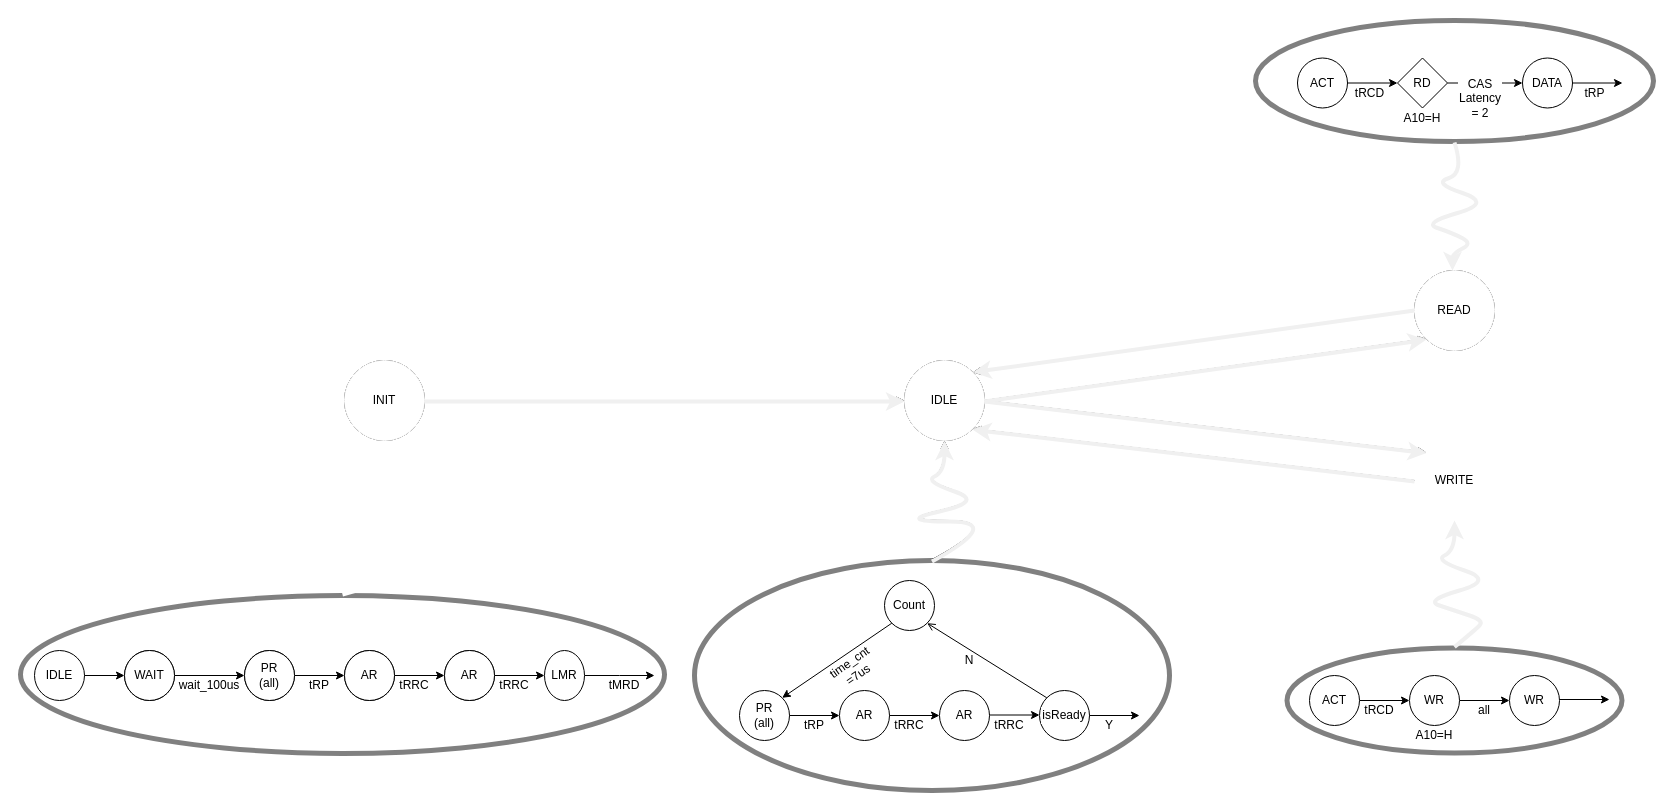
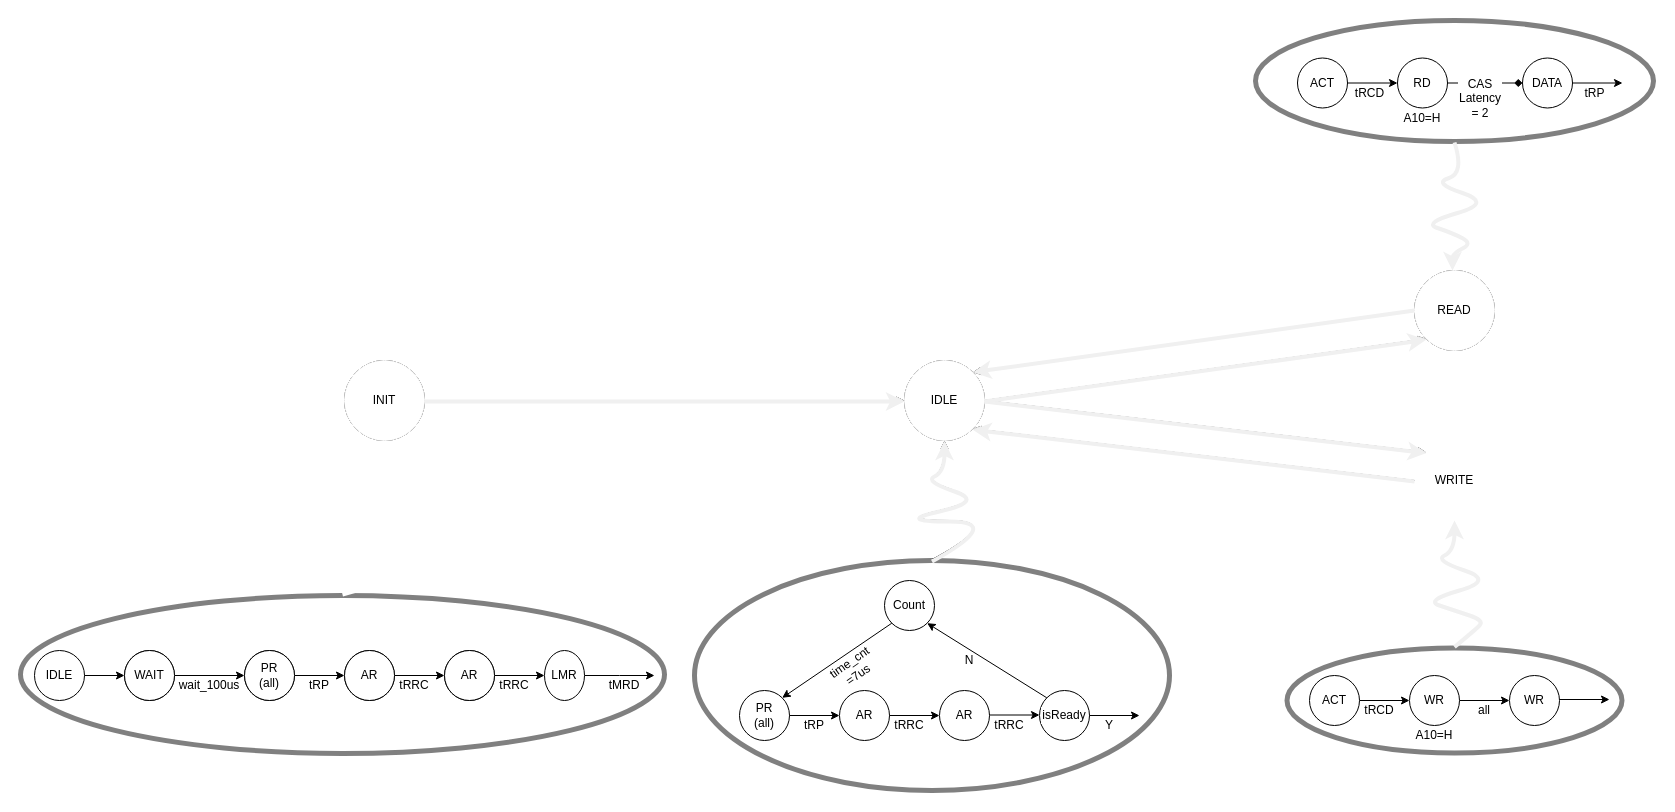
node "RD": shape diamond -> ellipse
edge "RD" -> "DATA": arrowhead classic -> diamond
edge "isReady" -> "Count": arrowhead open -> classic
